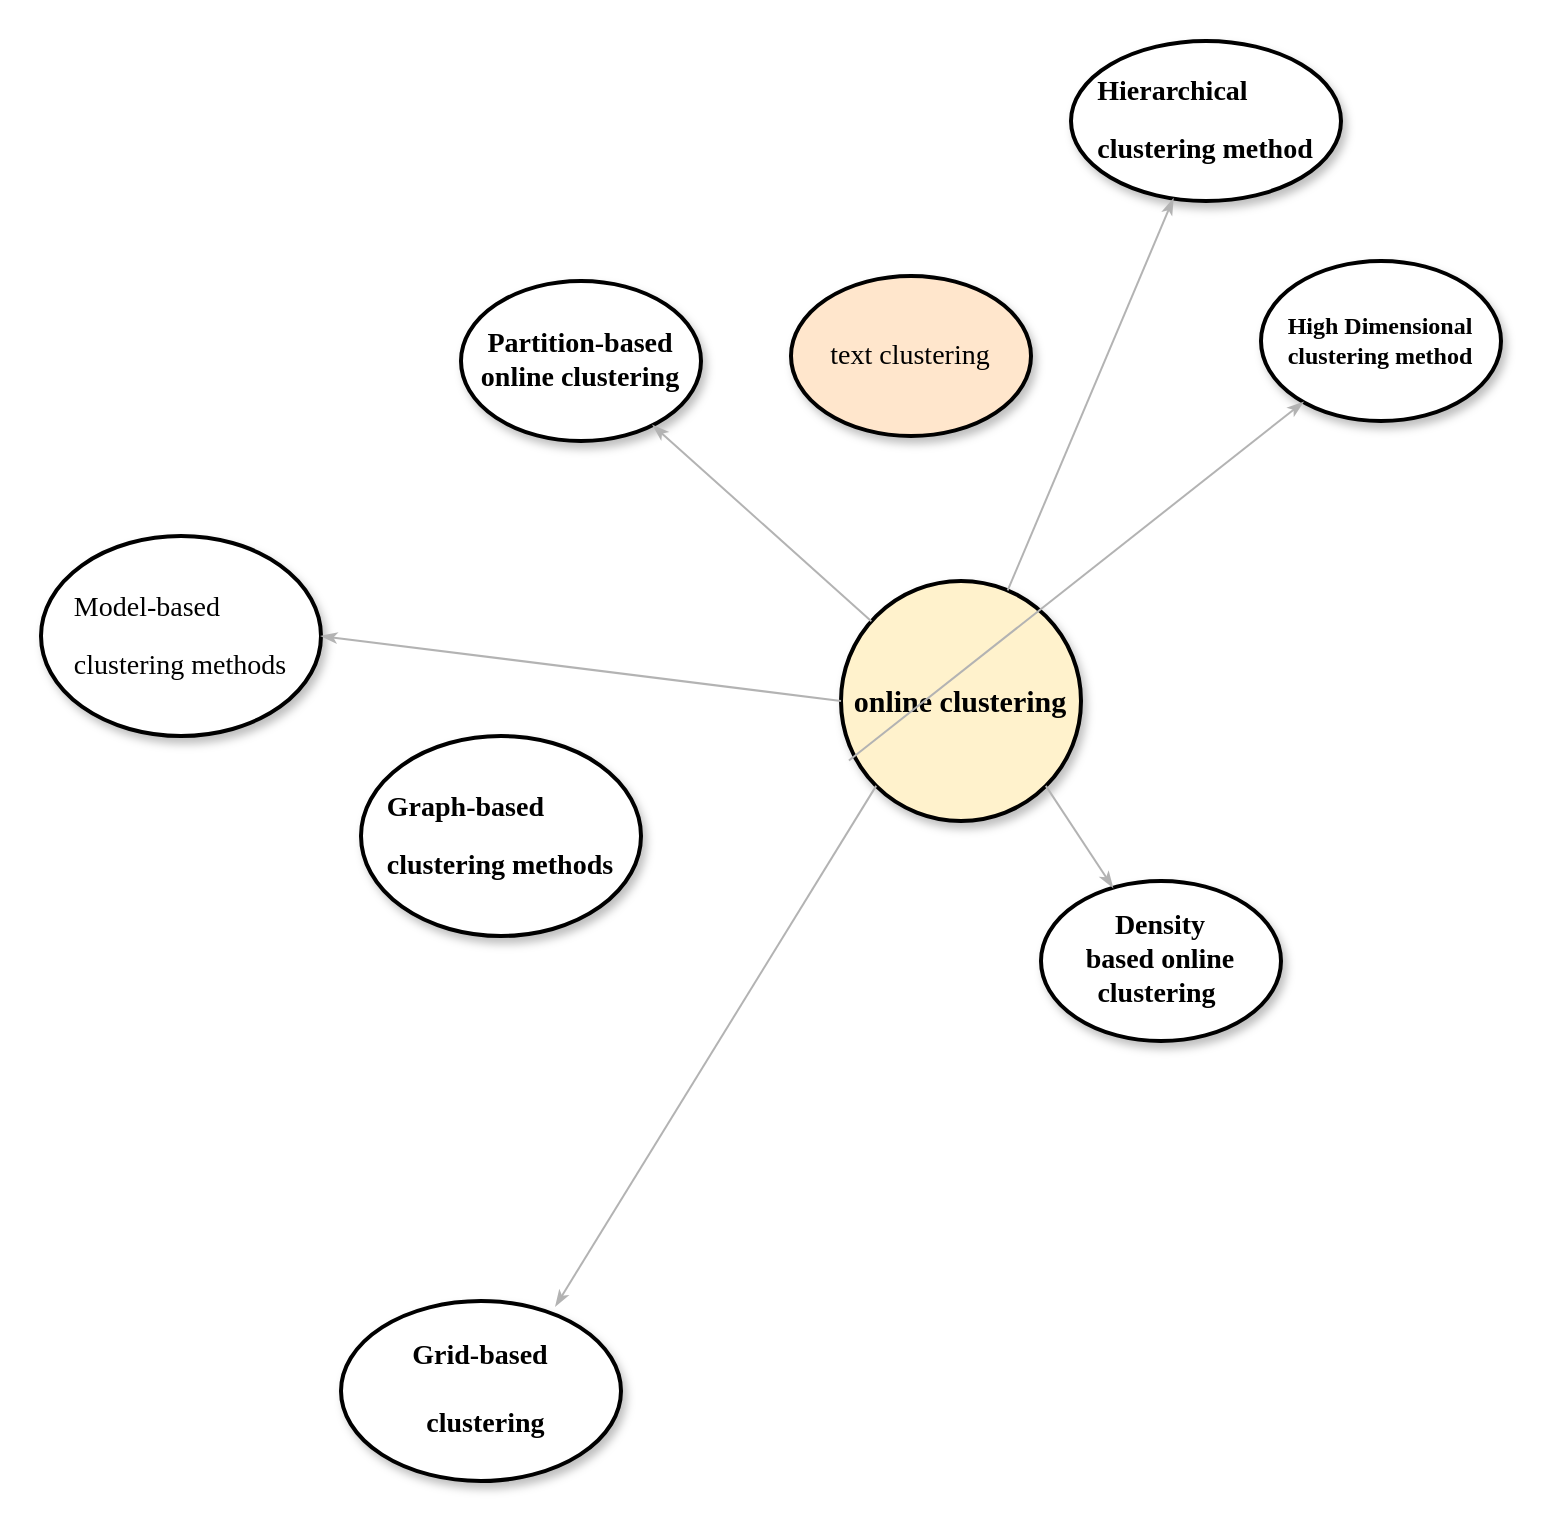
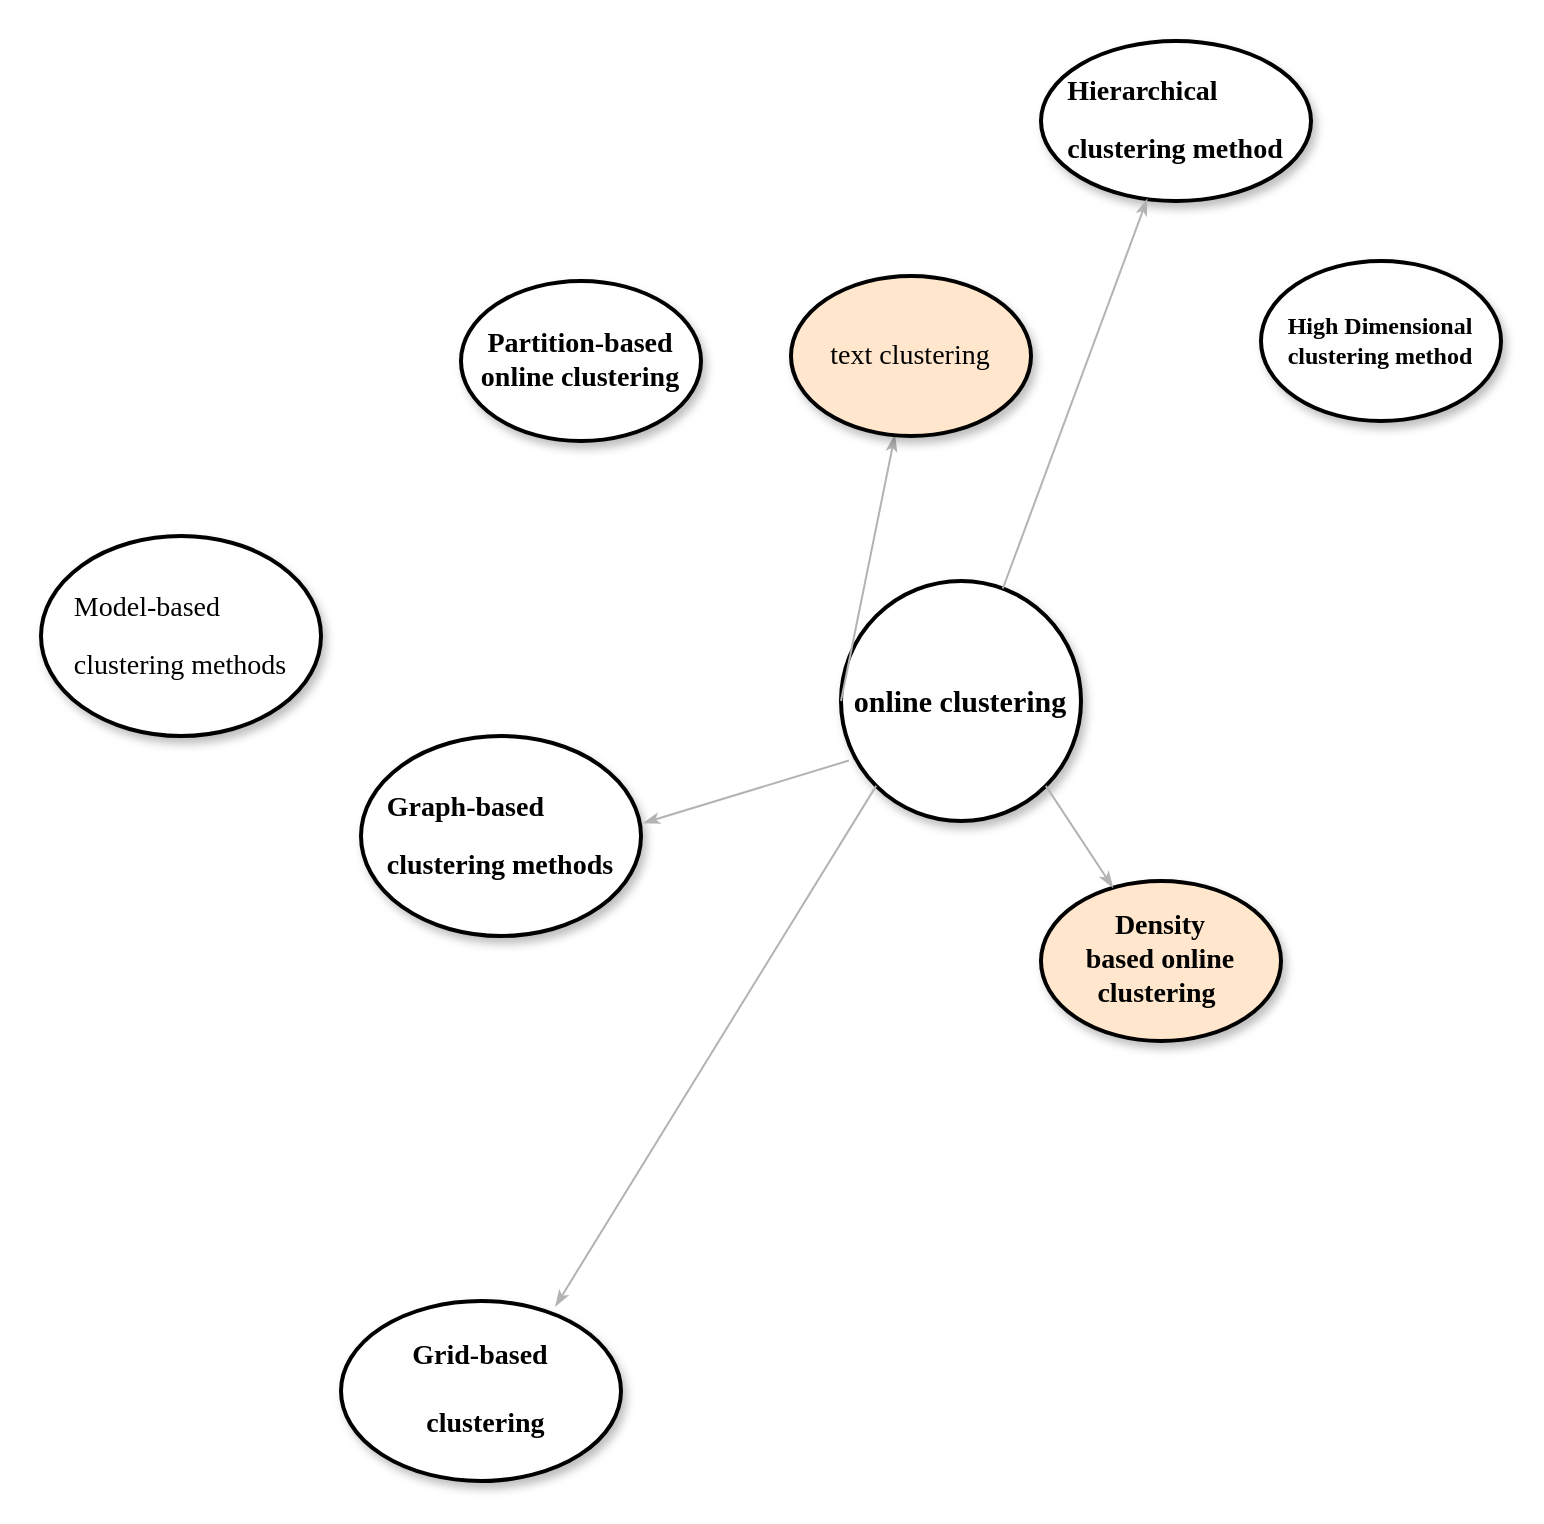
node "Hierarchical clustering method": moved (1206, 121) -> (1176, 121)
edge "online clustering" -> "Partition-based online clustering": removed
edge "online clustering" -> "Model-based clustering methods": now "online clustering" -> "text clustering"
node "online clustering": fillcolor #fff2cc -> #ffffff
edge "online clustering" -> "High Dimensional clustering method": now "online clustering" -> "Graph-based clustering methods"
node "Density based online clustering": fillcolor #ffffff -> #ffe6cc
